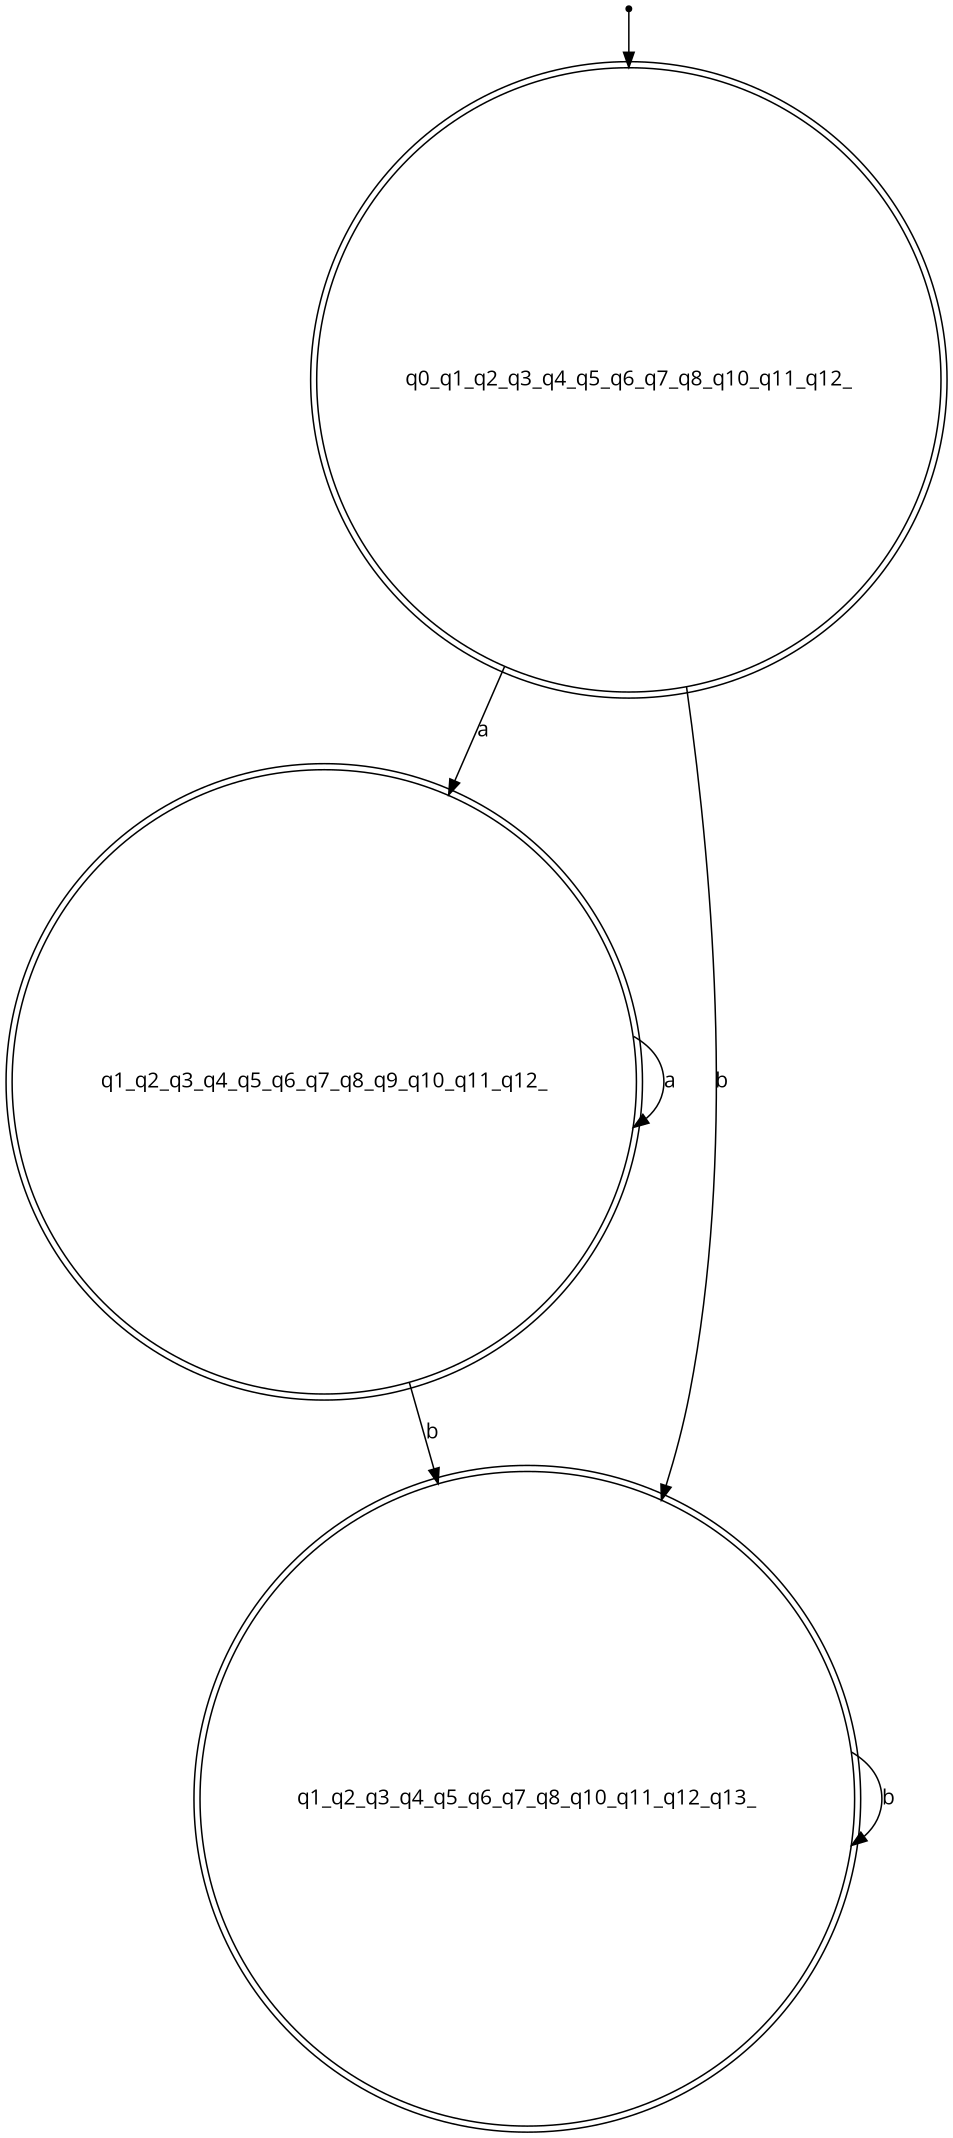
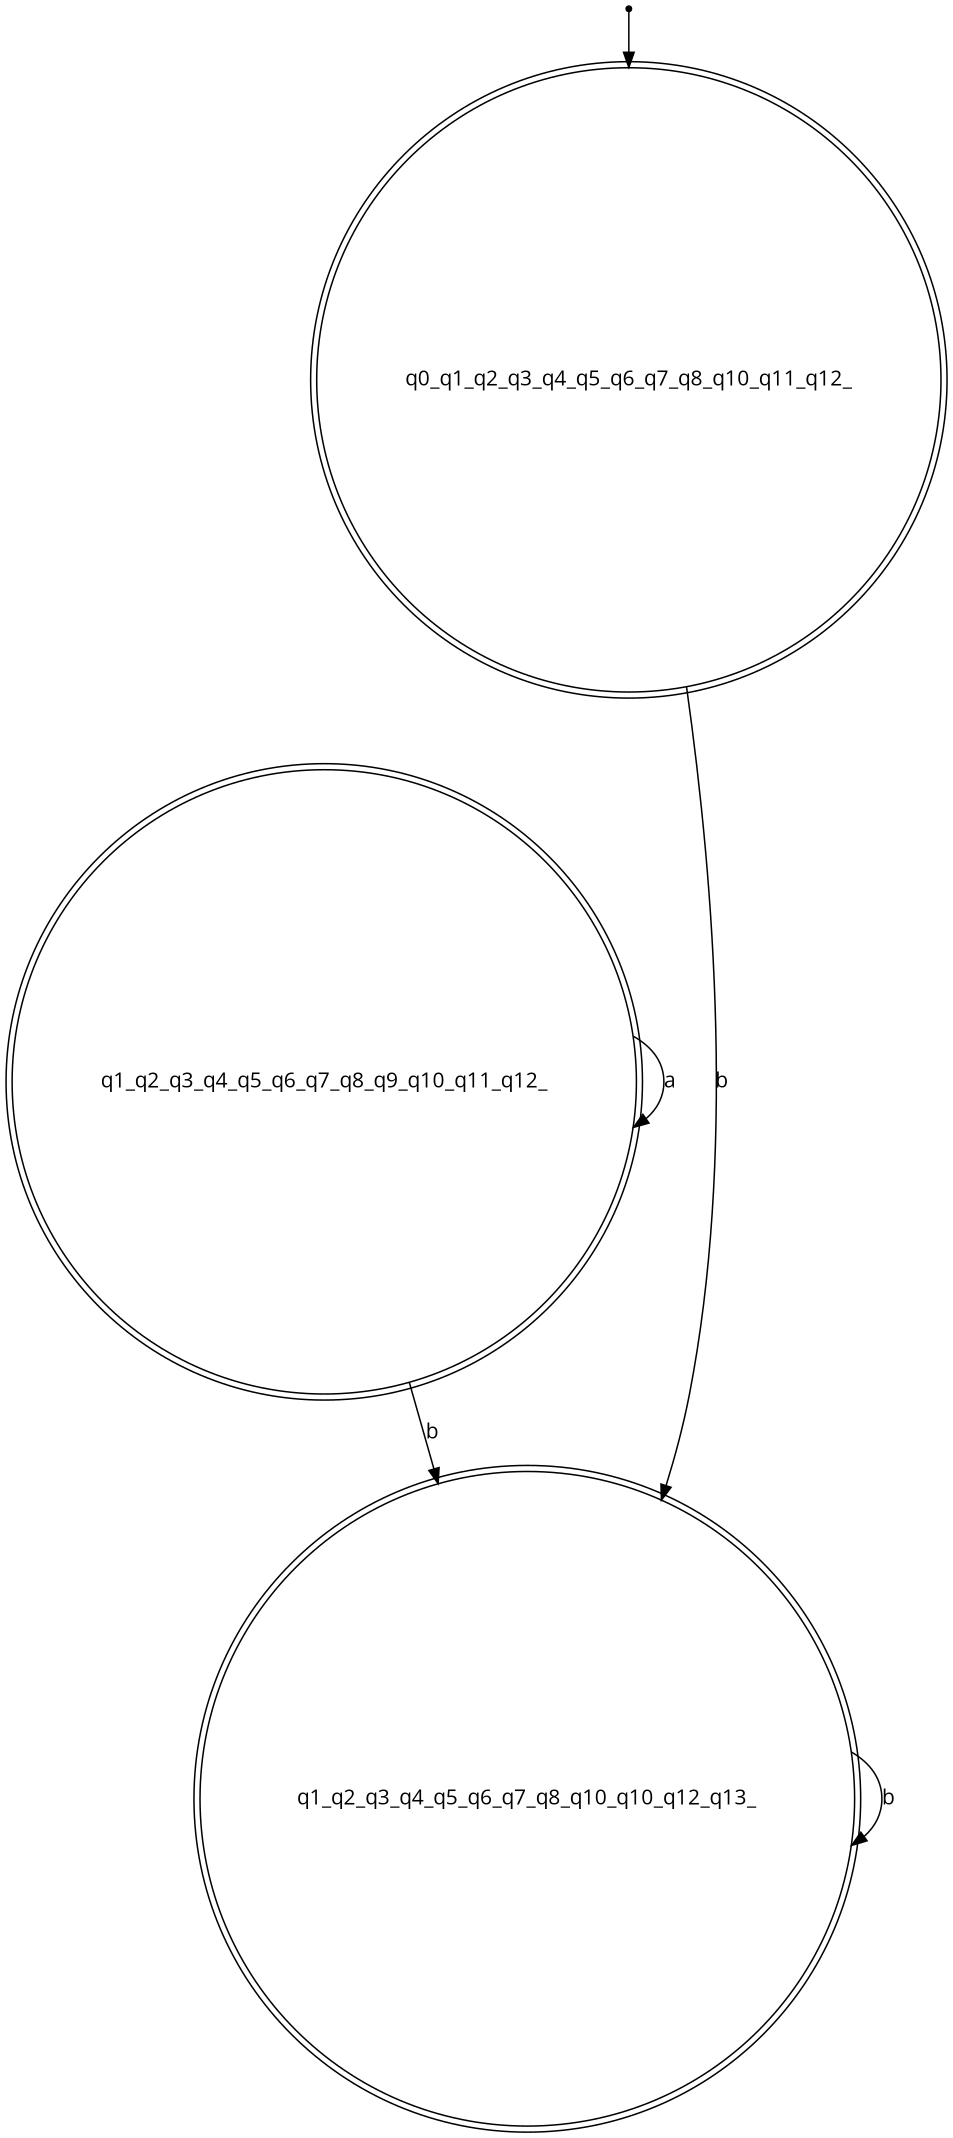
edge "q0_q1_q2_q3_q4_q5_q6_q7_q8_q10_q11_q12_" -> "q1_q2_q3_q4_q5_q6_q7_q8_q9_q10_q11_q12_": removed, label "a"
node "q1_q2_q3_q4_q5_q6_q7_q8_q10_q11_q12_q13_": label "q1_q2_q3_q4_q5_q6_q7_q8_q10_q11_q12_q13_" -> "q1_q2_q3_q4_q5_q6_q7_q8_q10_q10_q12_q13_"
